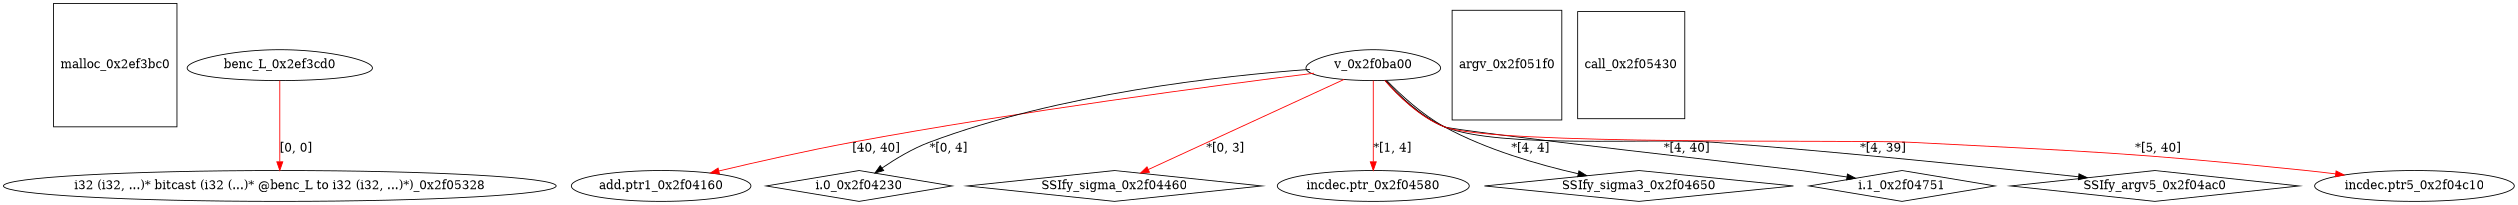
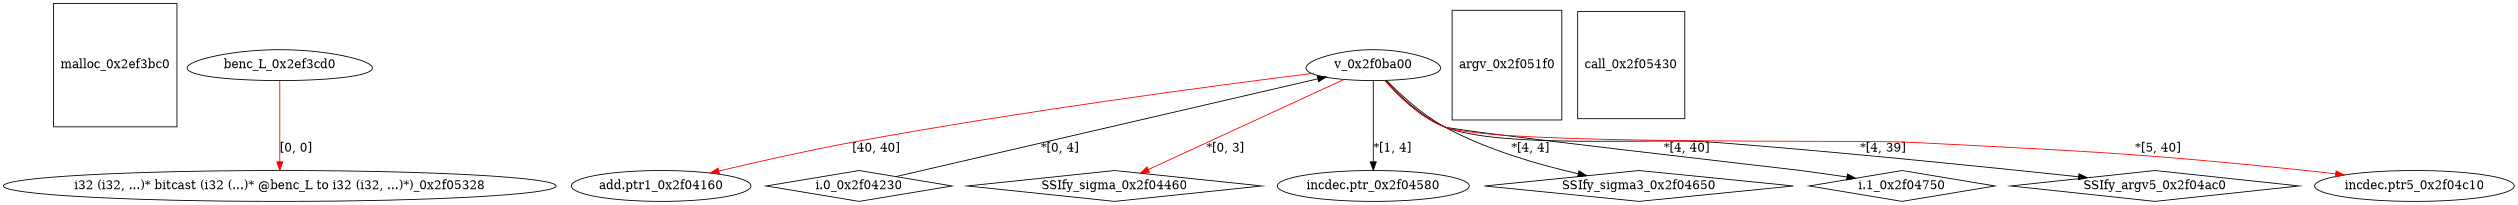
edge "v_0x2f0ba00" -> "i.0_0x2f04230": reversed
edge "v_0x2f0ba00" -> "incdec.ptr_0x2f04580": color red -> black
node "i.1_0x2f04751": label "i.1_0x2f04751" -> "i.1_0x2f04750"
